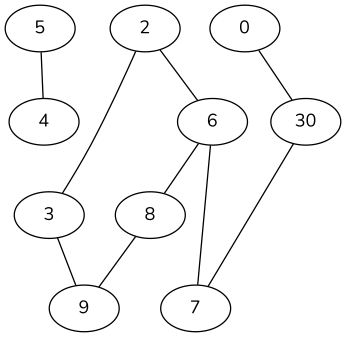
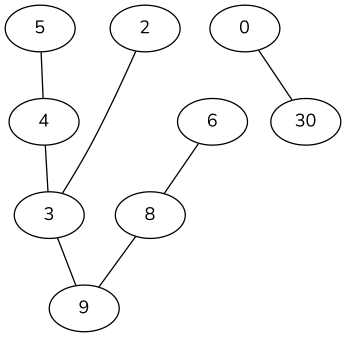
edge "2" -- "6": removed
edge "4" -- "3": added
node "7": removed
